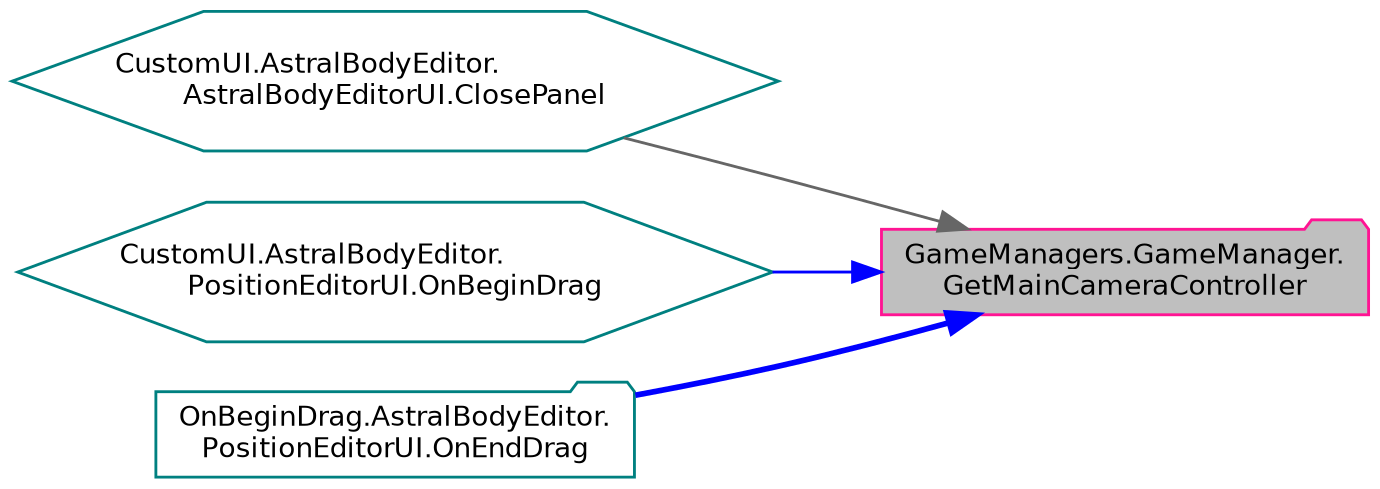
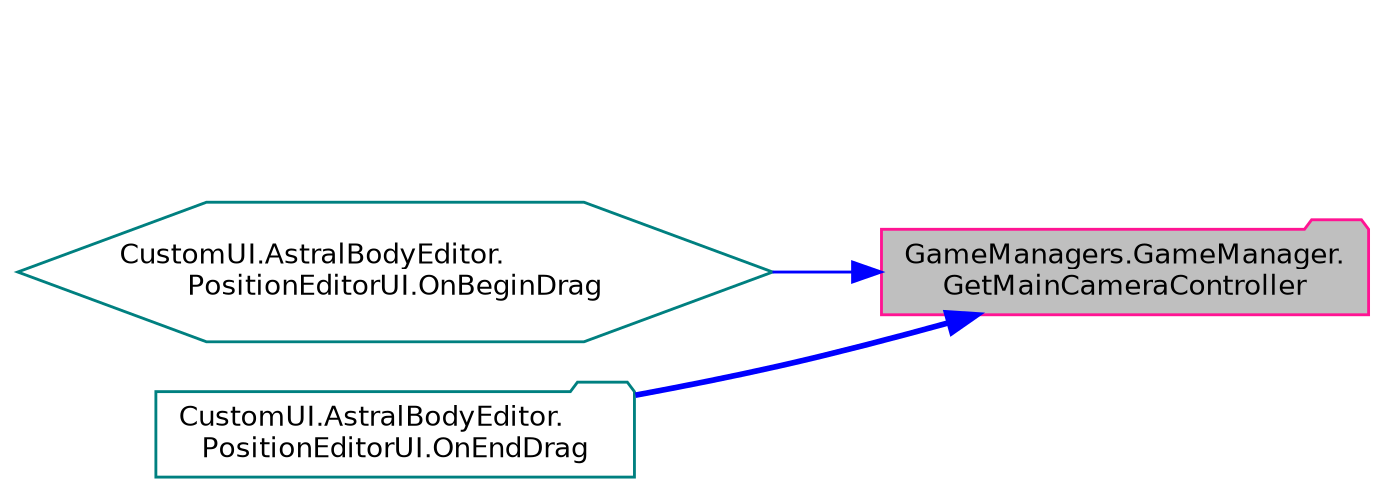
node "CustomUI.AstralBodyEditor. AstralBodyEditorUI.ClosePanel": removed
node "OnBeginDrag.AstralBodyEditor. PositionEditorUI.OnEndDrag": label "OnBeginDrag.AstralBodyEditor. PositionEditorUI.OnEndDrag" -> "CustomUI.AstralBodyEditor. PositionEditorUI.OnEndDrag"
